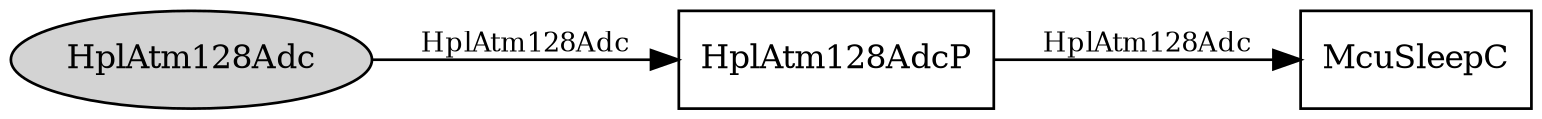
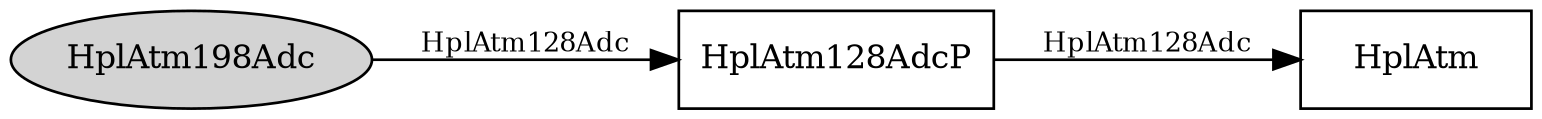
node "HplAtm128Adc": label "HplAtm128Adc" -> "HplAtm198Adc"
node "McuSleepC": label "McuSleepC" -> "HplAtm"
